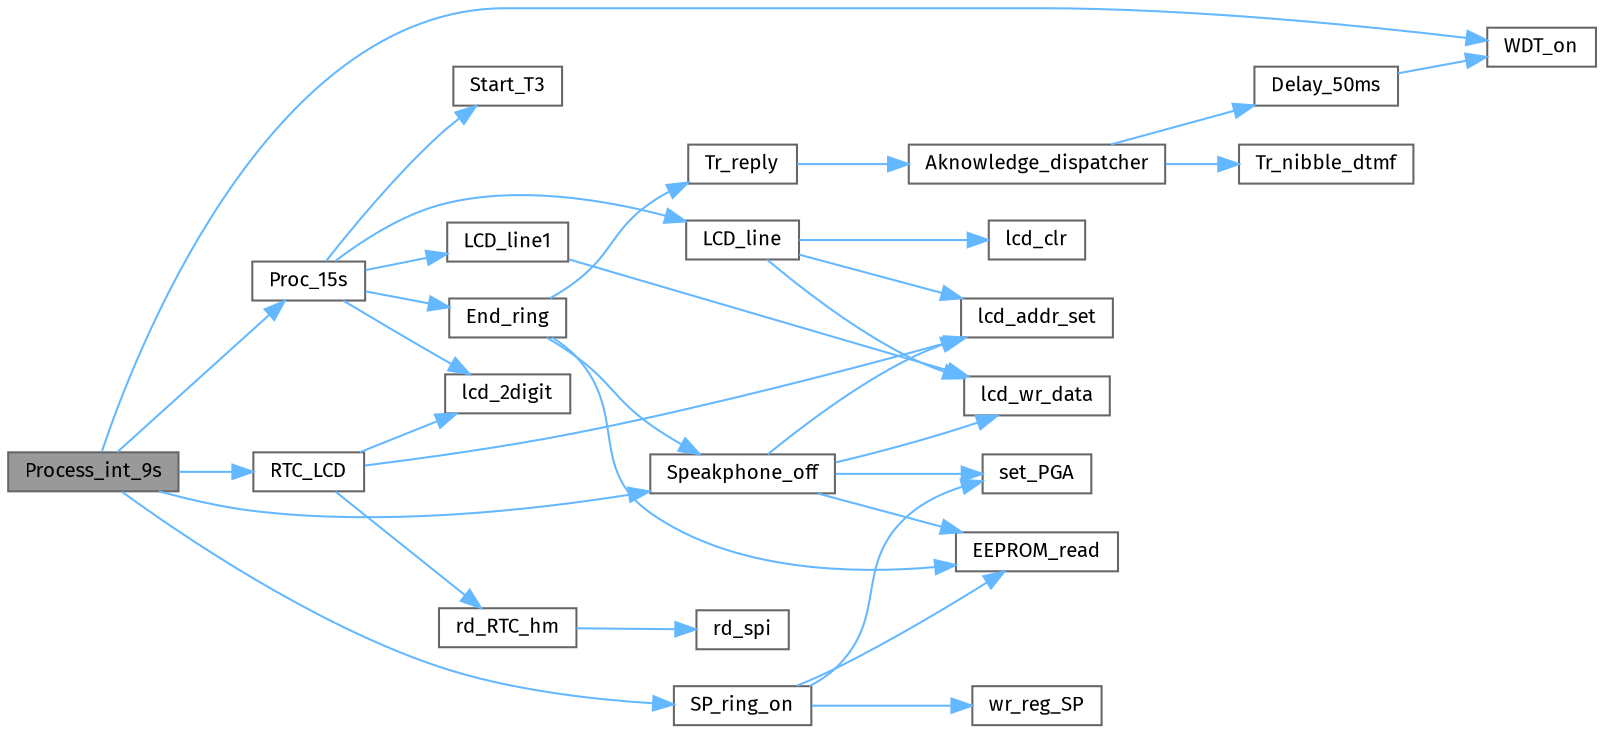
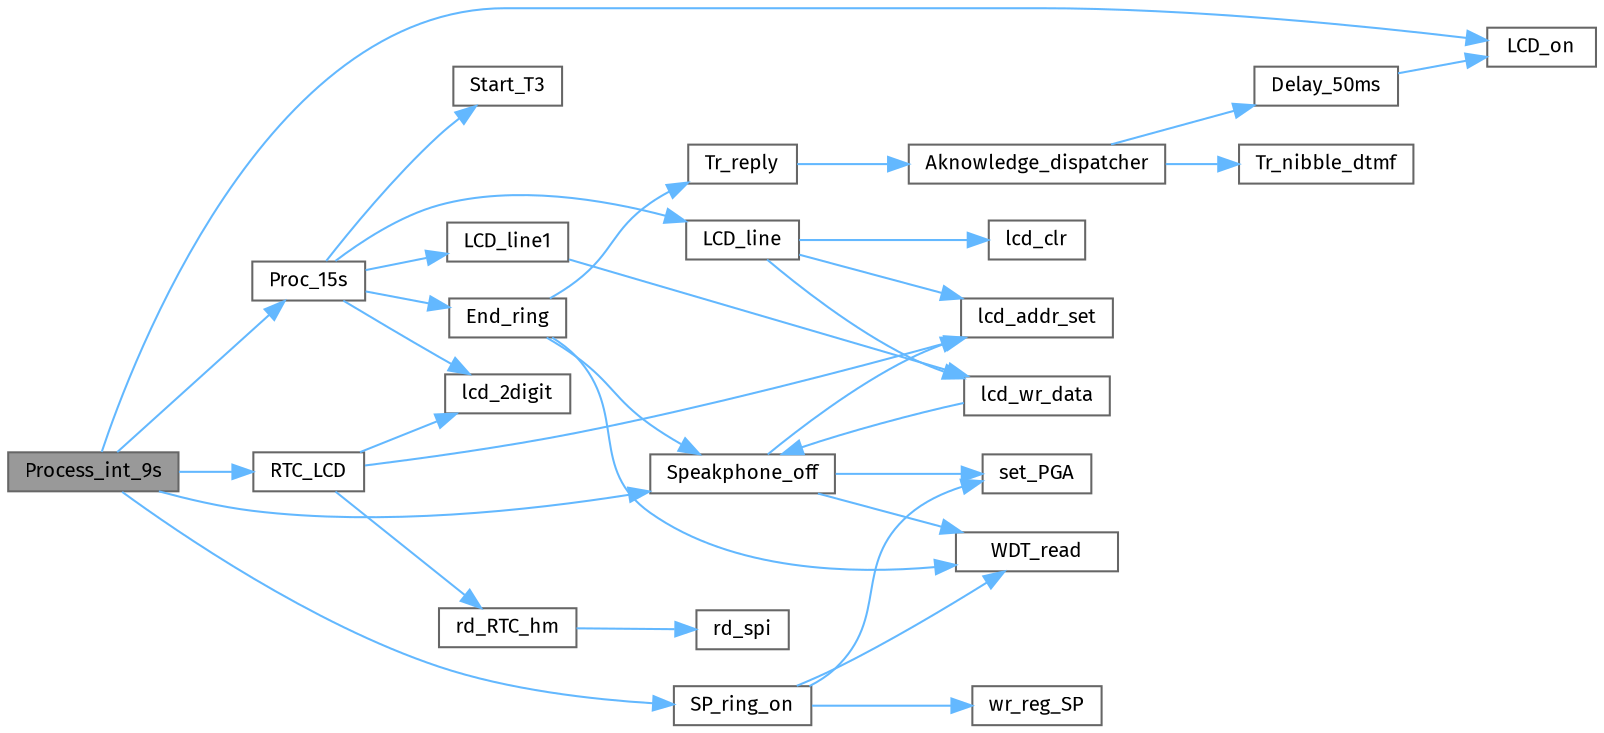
node "WDT_on": label "WDT_on" -> "LCD_on"
edge "Speakphone_off" -> "lcd_wr_data": reversed
node "EEPROM_read": label "EEPROM_read" -> "WDT_read"
